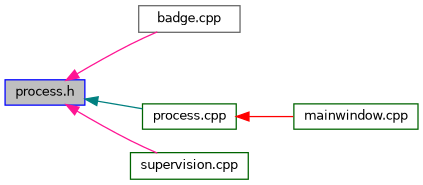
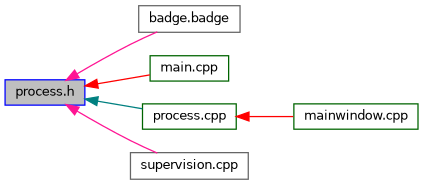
node "badge.cpp": label "badge.cpp" -> "badge.badge"
node "main.cpp": added
node "supervision.cpp": color darkgreen -> gray40
